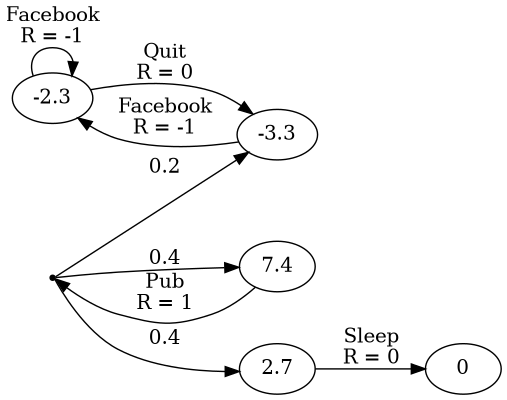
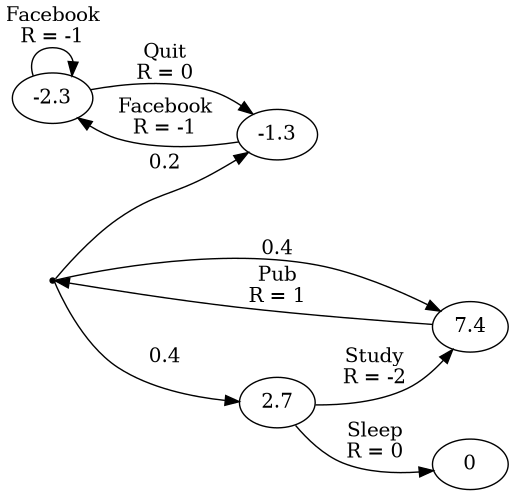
node "-3.3": label "-3.3" -> "-1.3"
edge "2.7" -> "7.4": added, label "Study R = -2"
